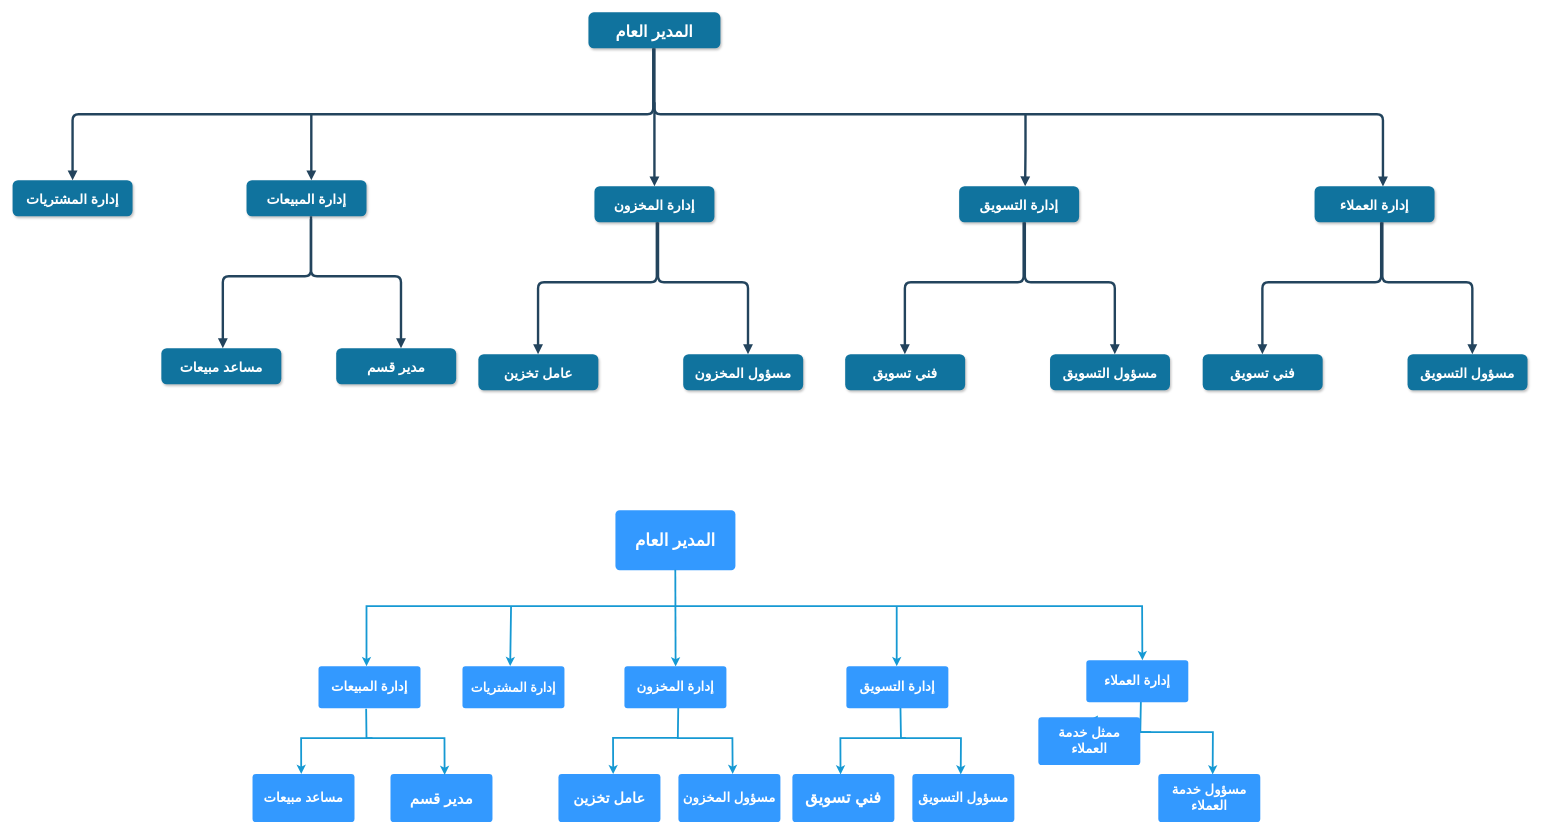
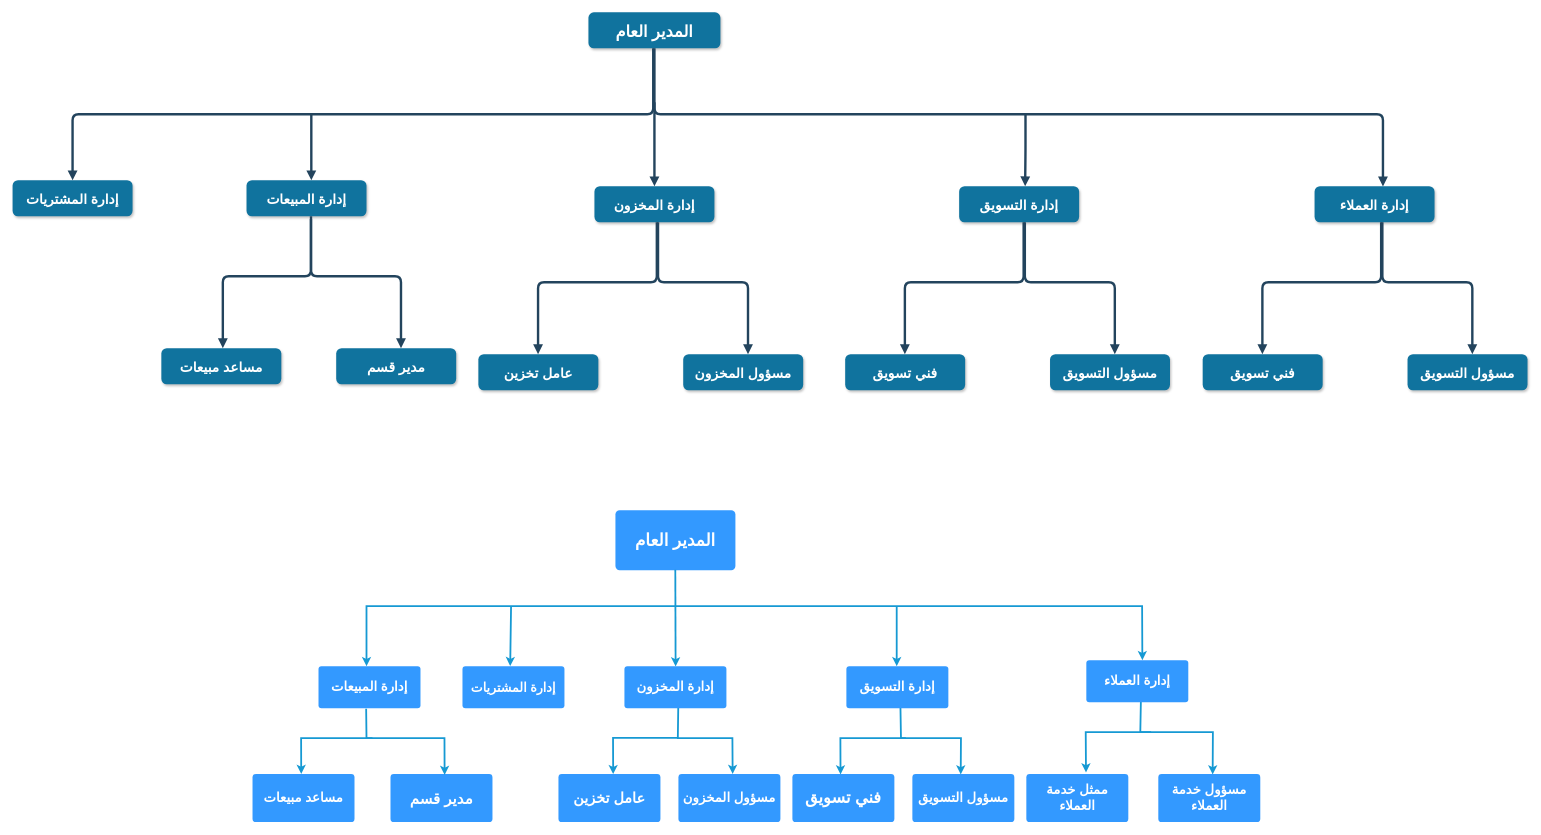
node "ممثل خدمة العملاء": moved (1089, 741) -> (1077, 798)
